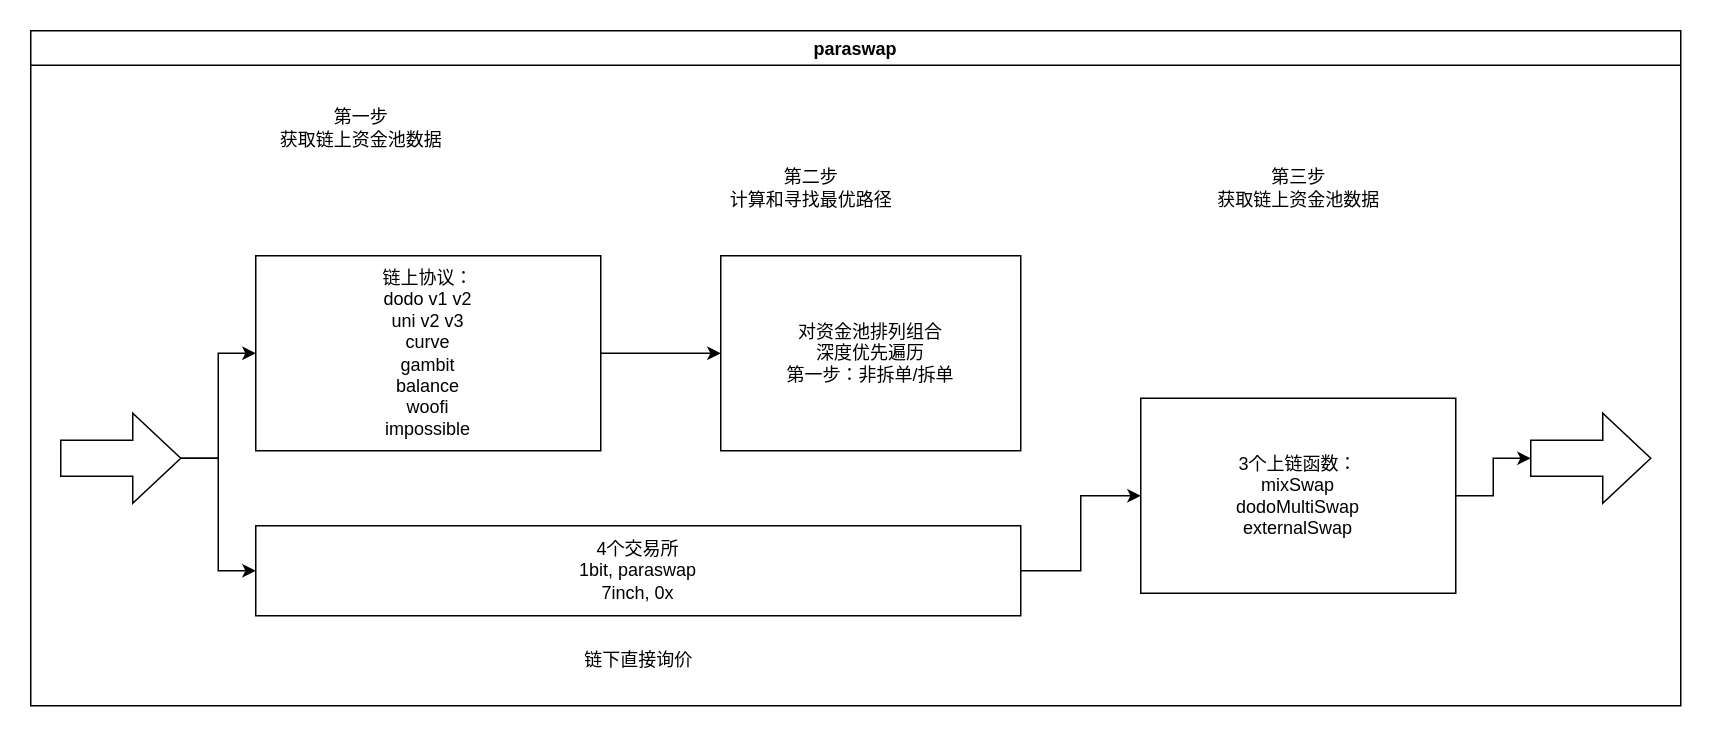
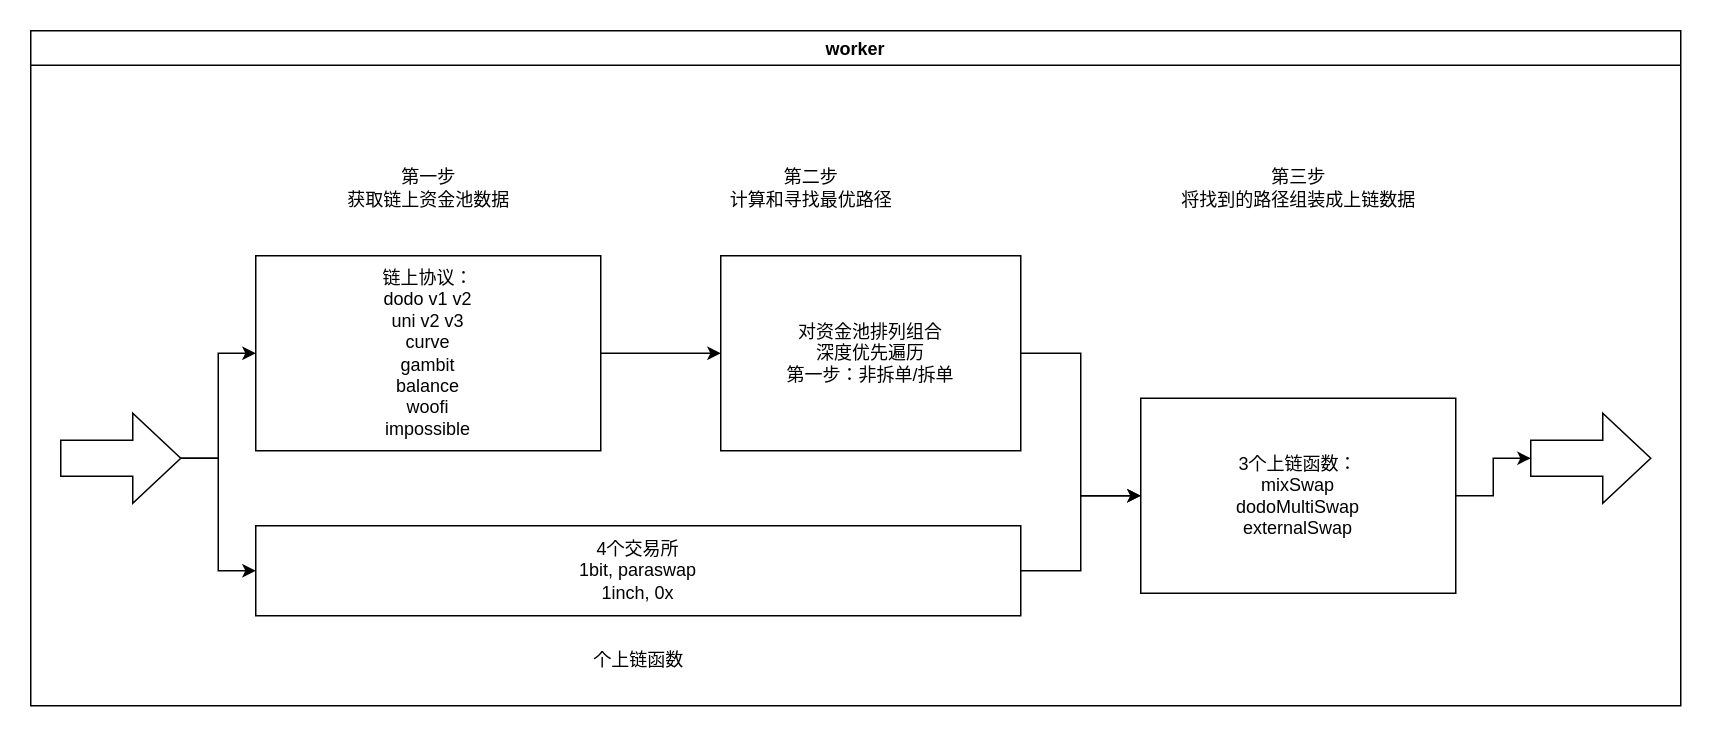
node "paraswap": label "paraswap" -> "worker"
node "第一步 获取链上资金池数据": moved (361, 128) -> (428, 188)
node "第三步 获取链上资金池数据": label "第三步 获取链上资金池数据" -> "第三步 将找到的路径组装成上链数据"
edge "对资金池排列组合 深度优先遍历 第一步：非拆单/拆单" -> "3个上链函数： mixSwap dodoMultiSwap externalSwap": added
node "4个交易所 1bit, paraswap 7inch, 0x": label "4个交易所 1bit, paraswap 7inch, 0x" -> "4个交易所 1bit, paraswap 1inch, 0x"
node "链下直接询价": label "链下直接询价" -> "个上链函数"
